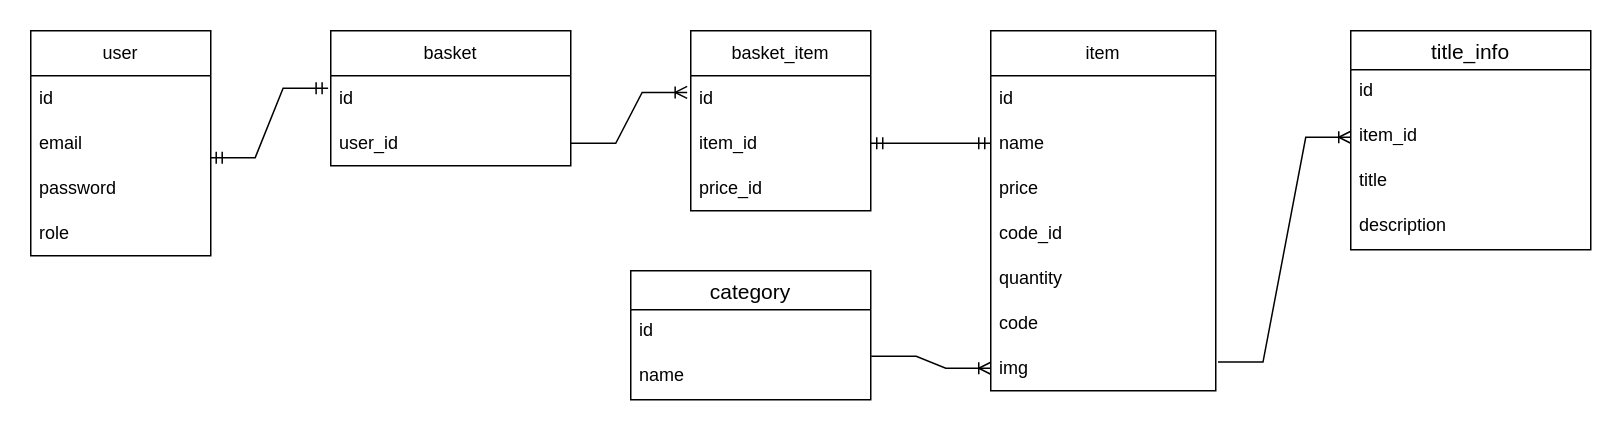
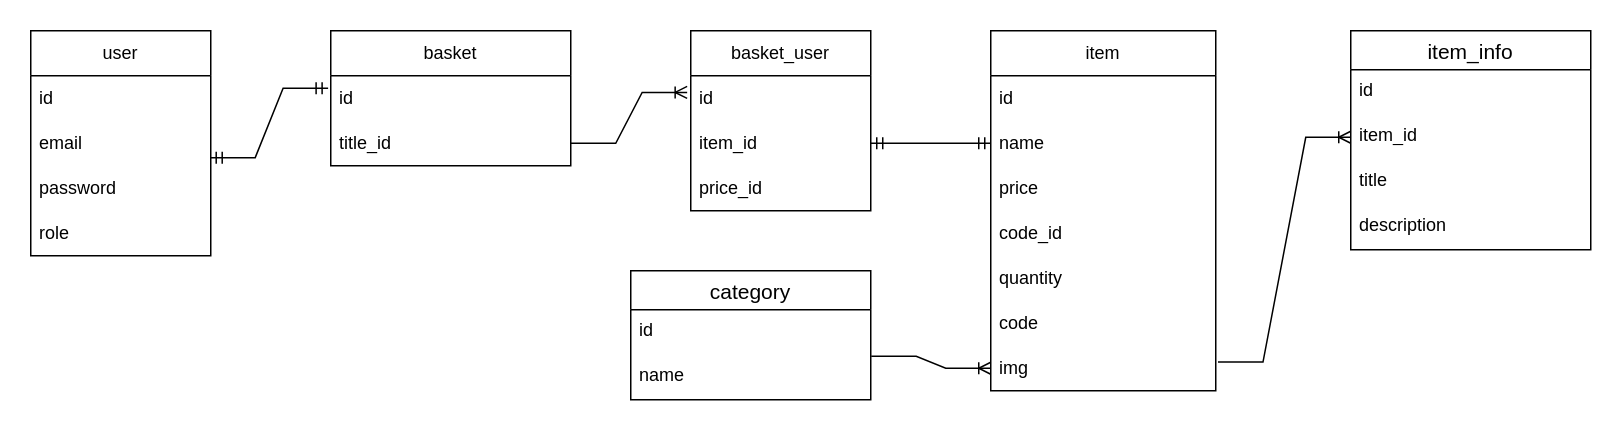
node "title_info": label "title_info" -> "item_info"
node "basket_item": label "basket_item" -> "basket_user"
node "user_id": label "user_id" -> "title_id"
